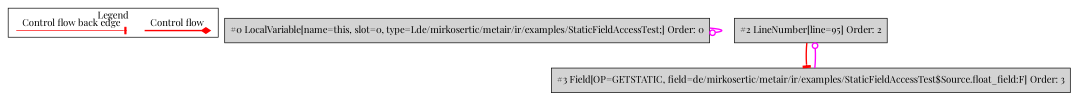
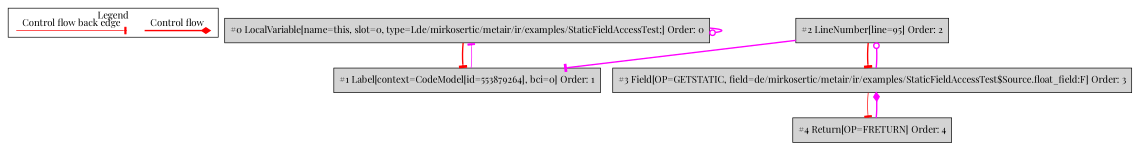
node "#1 Label[context=CodeModel[id=553879264], bci=0] Order: 1": added
node "#4 Return[OP=FRETURN] Order: 4": added
